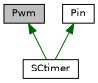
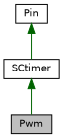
edge "SCtimer" -> "Pwm": reversed
